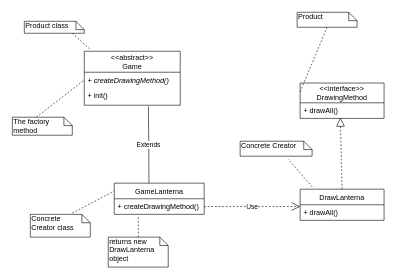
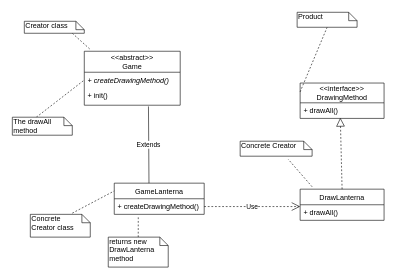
node "Product class": label "Product class" -> "Creator class"
node "The factory method": label "The factory method" -> "The drawAll method"
node "returns new DrawLanterna object": label "returns new DrawLanterna object" -> "returns new DrawLanterna method"
